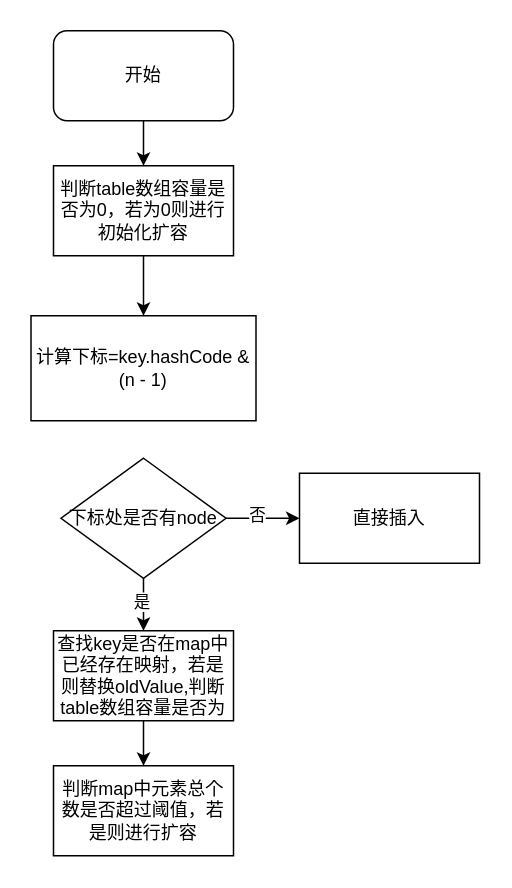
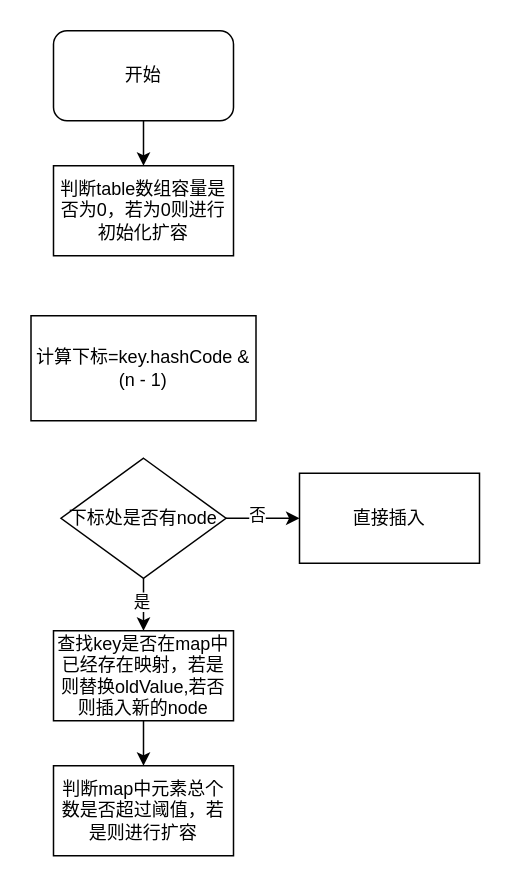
edge "判断table数组容量是否为0，若为0则进行初始化扩容" -> "计算下标=key.hashCode & (n - 1)": removed
node "查找key是否在map中已经存在映射，若是则替换oldValue,判断table数组容量是否为": label "查找key是否在map中已经存在映射，若是则替换oldValue,判断table数组容量是否为" -> "查找key是否在map中已经存在映射，若是则替换oldValue,若否则插入新的node"
